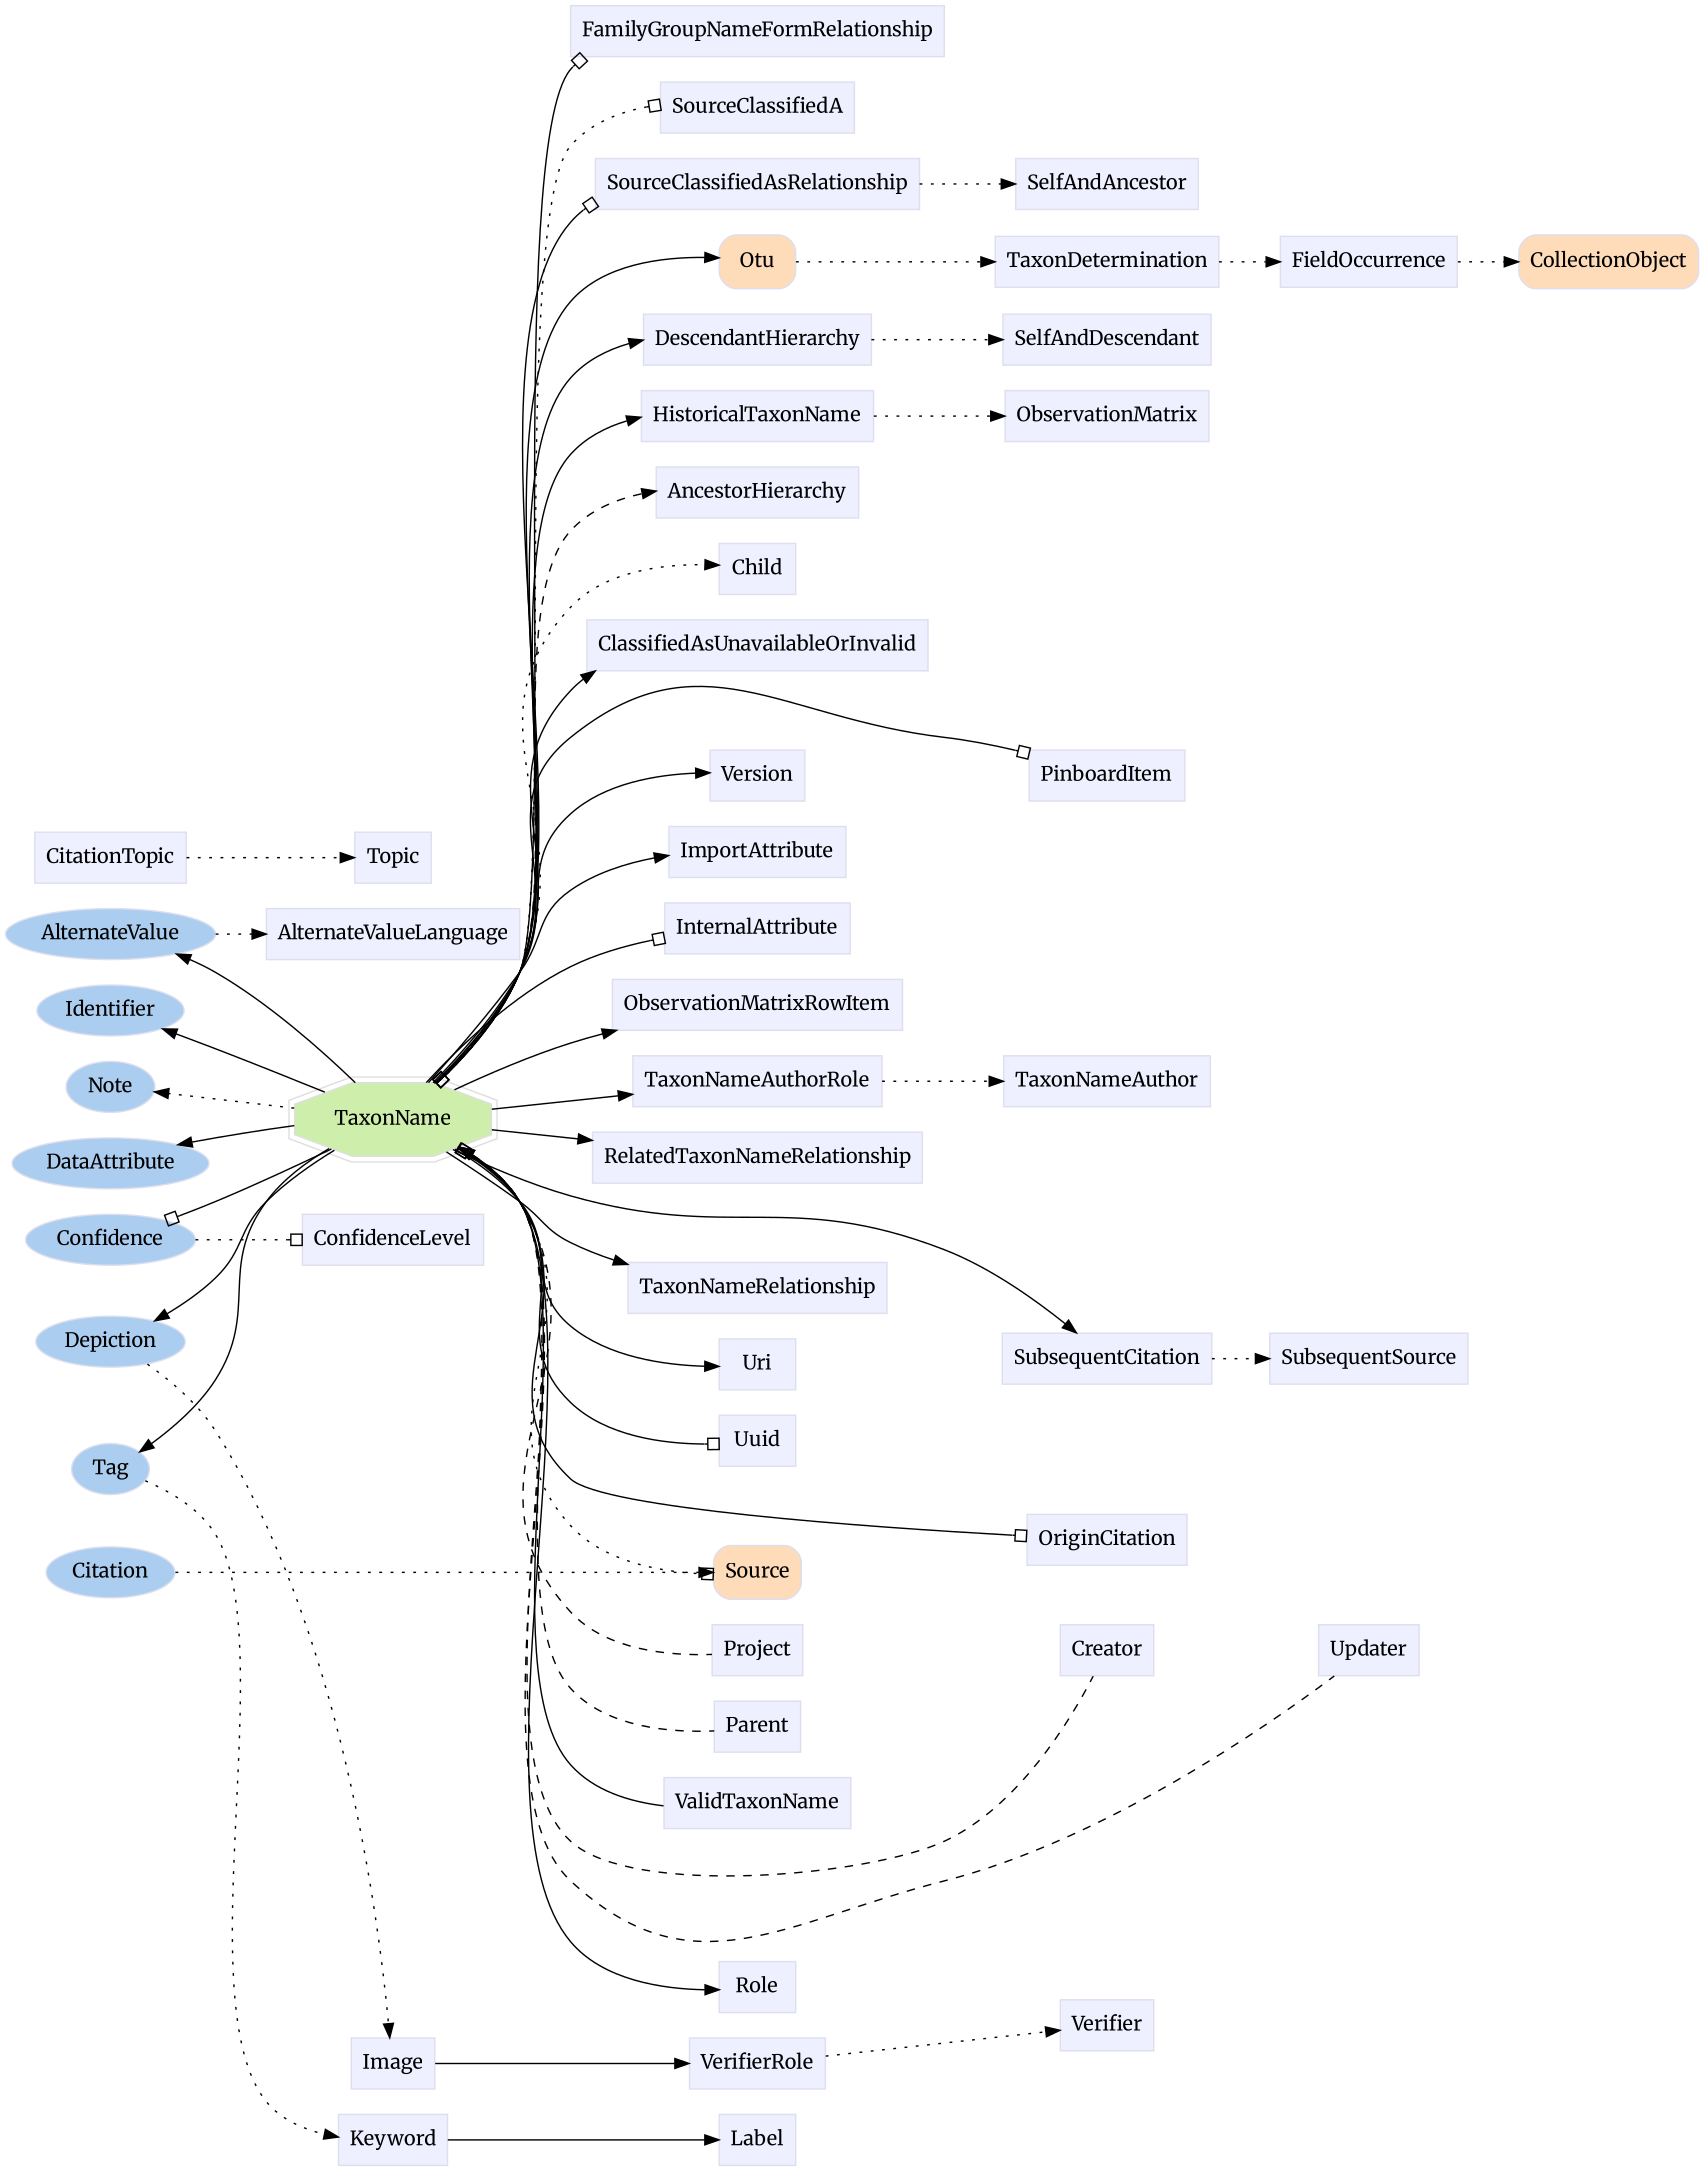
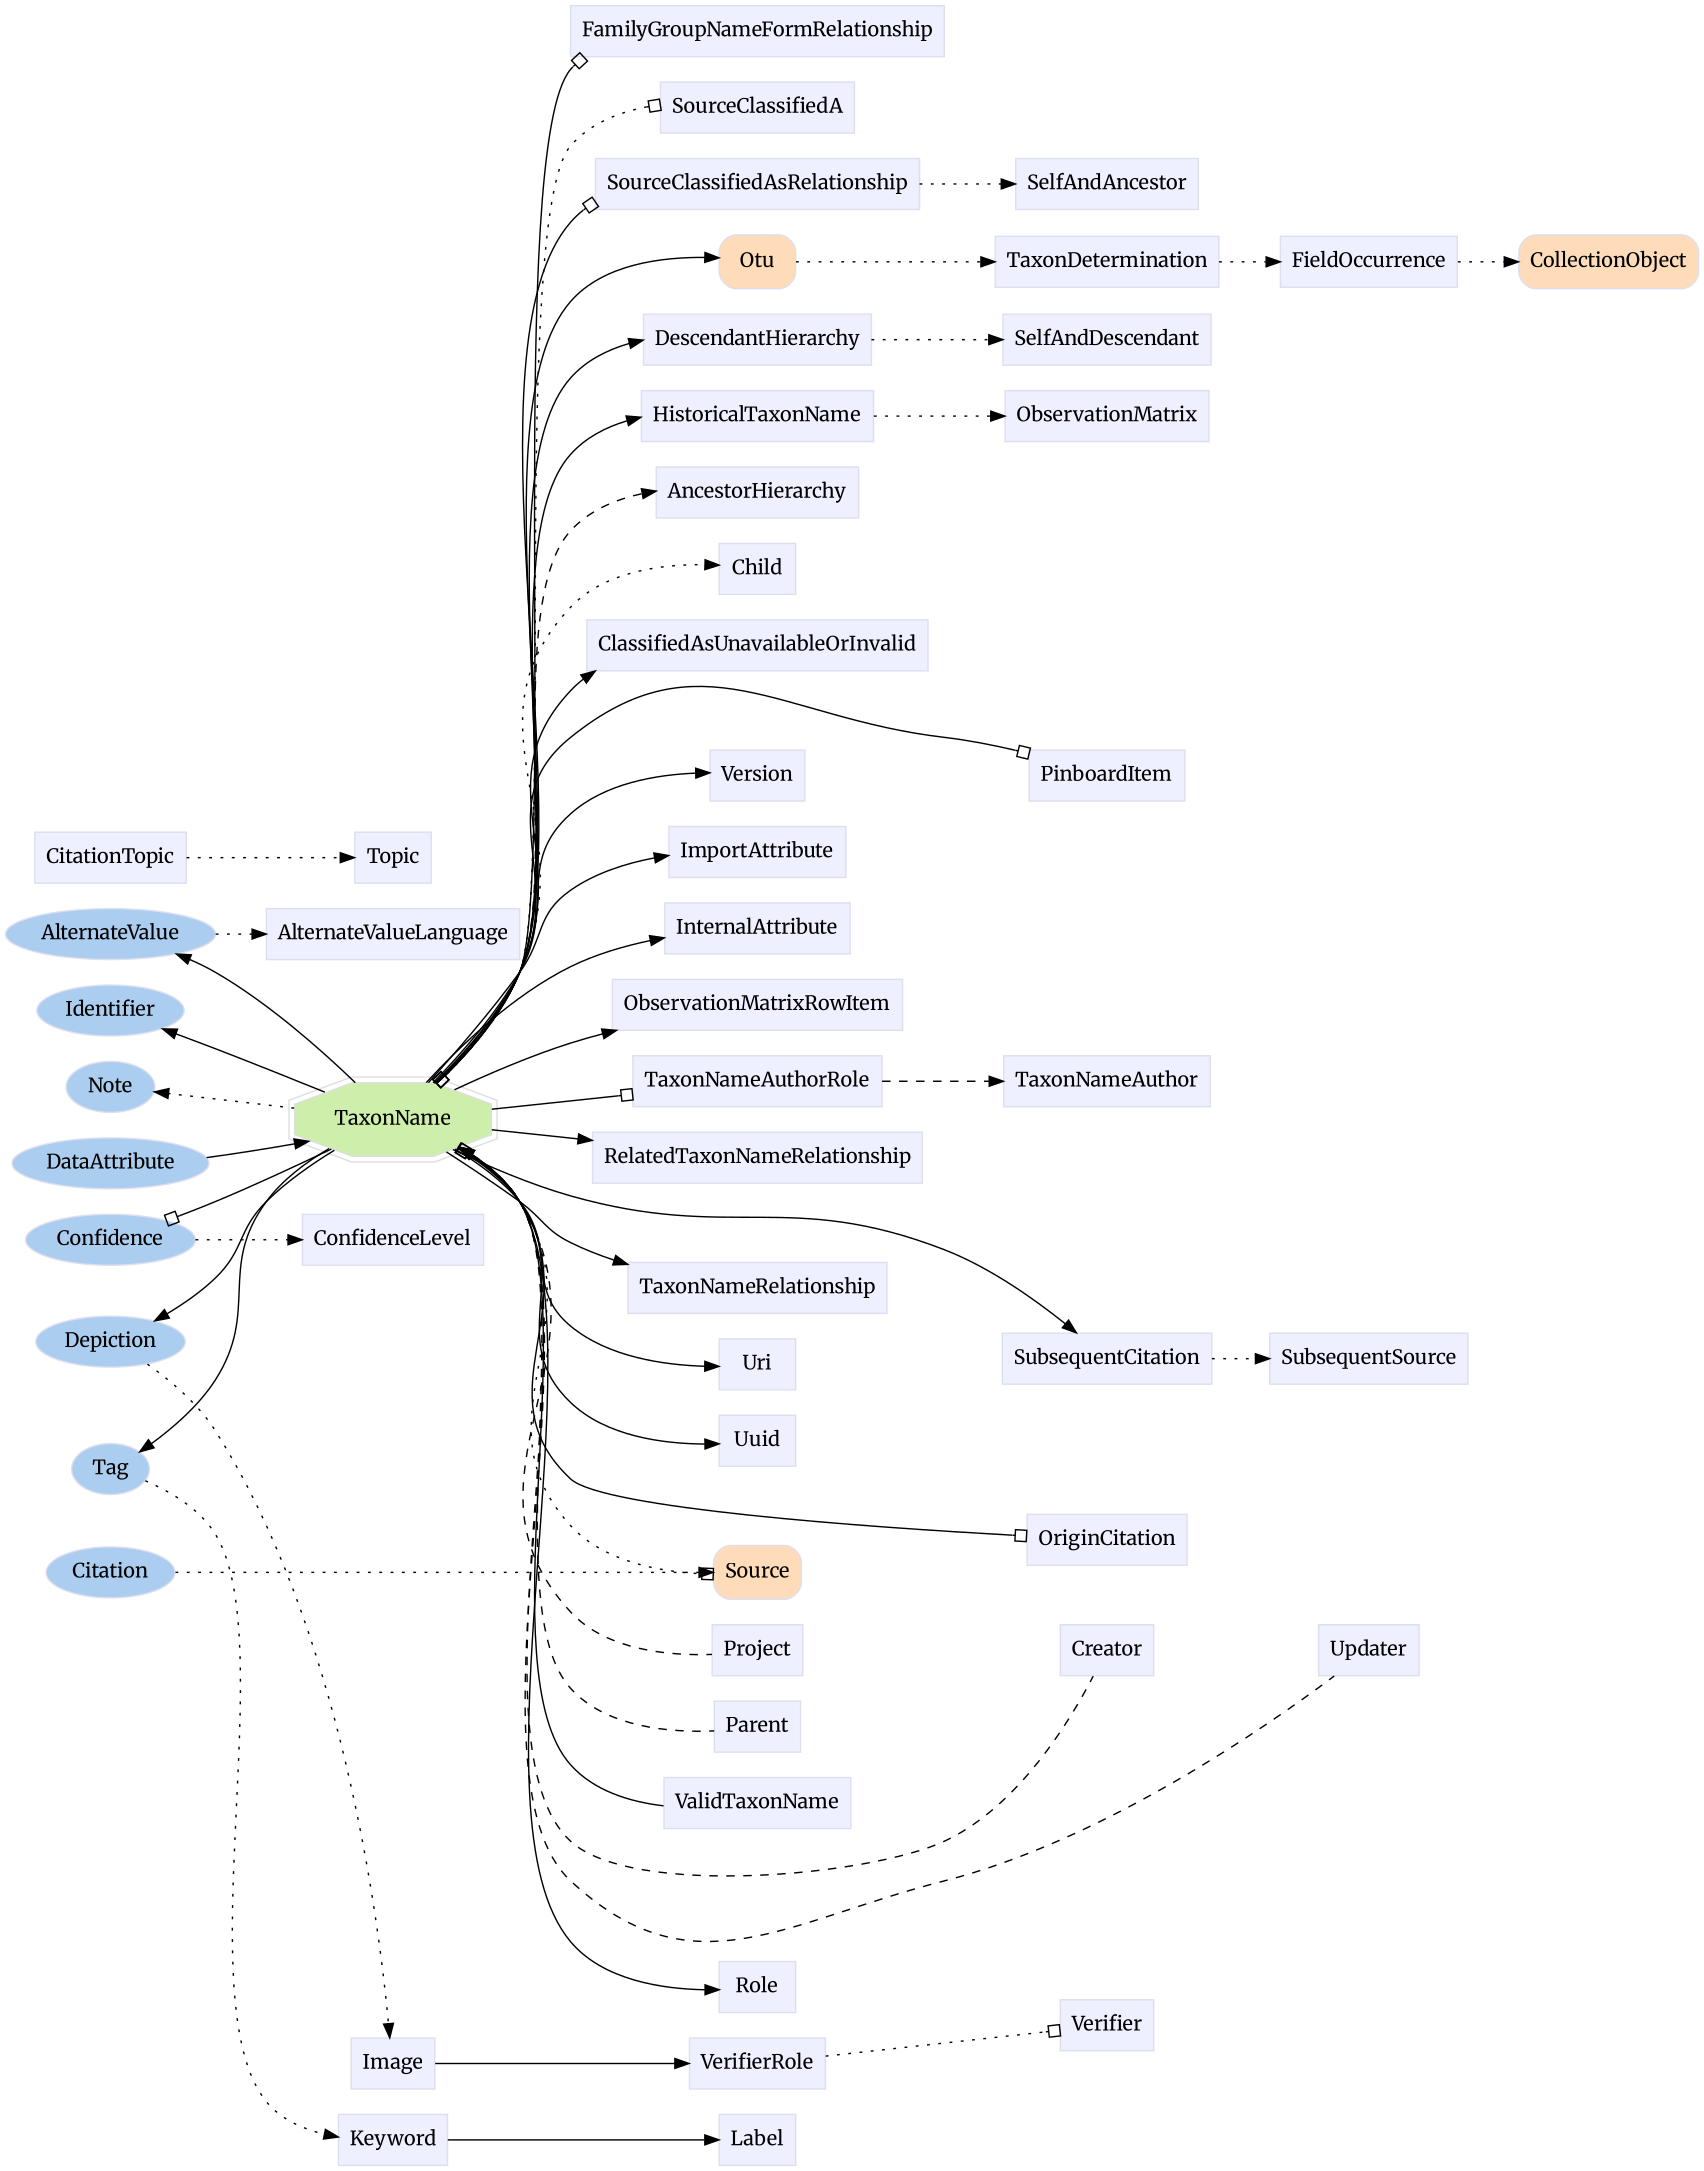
edge "TaxonName" -> "InternalAttribute": arrowhead obox -> normal
edge "TaxonNameAuthorRole" -> "TaxonNameAuthor": style dotted -> dashed
edge "TaxonName" -> "TaxonNameAuthorRole": arrowhead normal -> obox
edge "TaxonName" -> "DataAttribute": reversed
edge "Confidence" -> "ConfidenceLevel": arrowhead obox -> normal
edge "TaxonName" -> "Uuid": arrowhead obox -> normal
edge "VerifierRole" -> "Verifier": arrowhead normal -> obox
